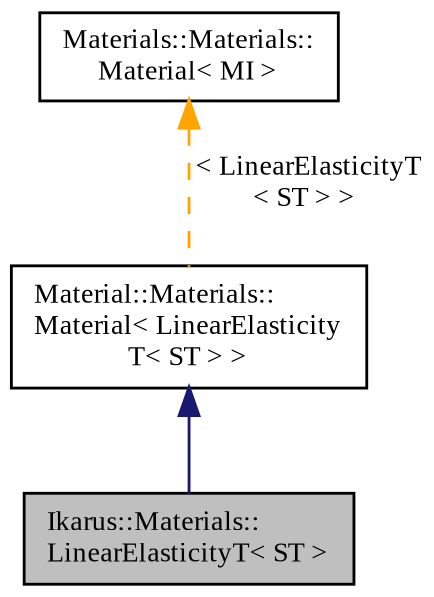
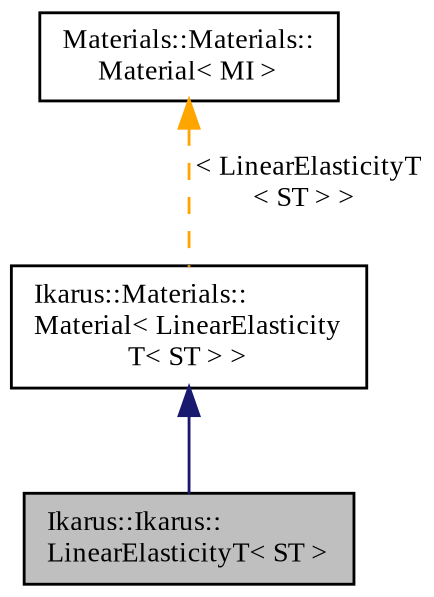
node "Material::Materials:: Material< LinearElasticity T< ST > >": label "Material::Materials:: Material< LinearElasticity T< ST > >" -> "Ikarus::Materials:: Material< LinearElasticity T< ST > >"
node "Ikarus::Materials:: LinearElasticityT< ST >": label "Ikarus::Materials:: LinearElasticityT< ST >" -> "Ikarus::Ikarus:: LinearElasticityT< ST >"
